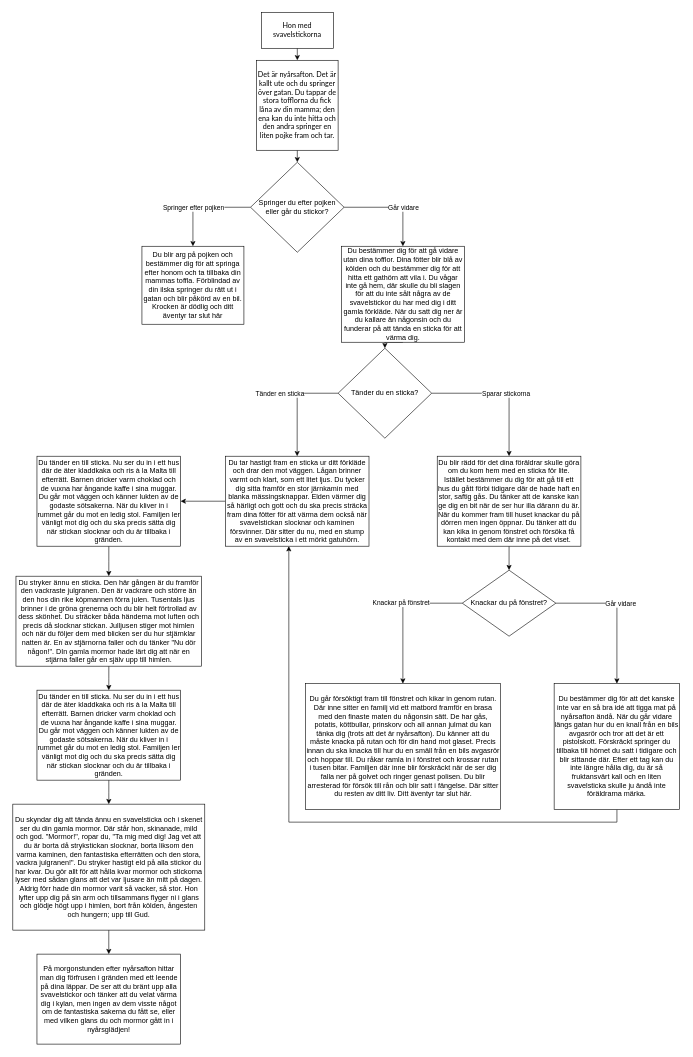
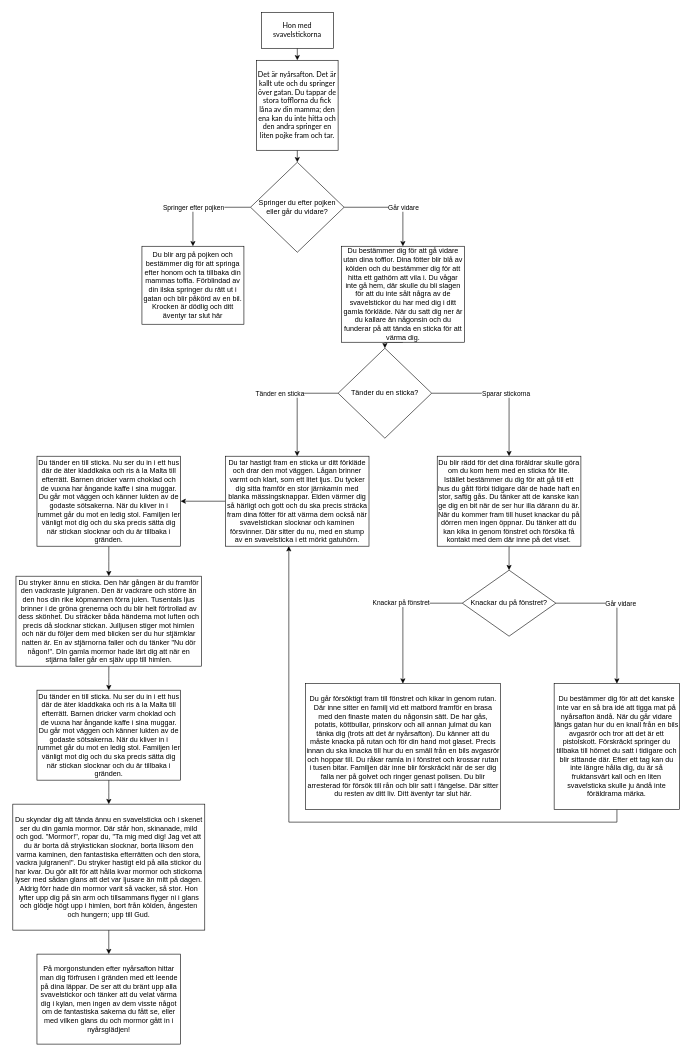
node "Springer du efter pojken eller går du stickor?": label "Springer du efter pojken eller går du stickor?" -> "Springer du efter pojken eller går du vidare?"
